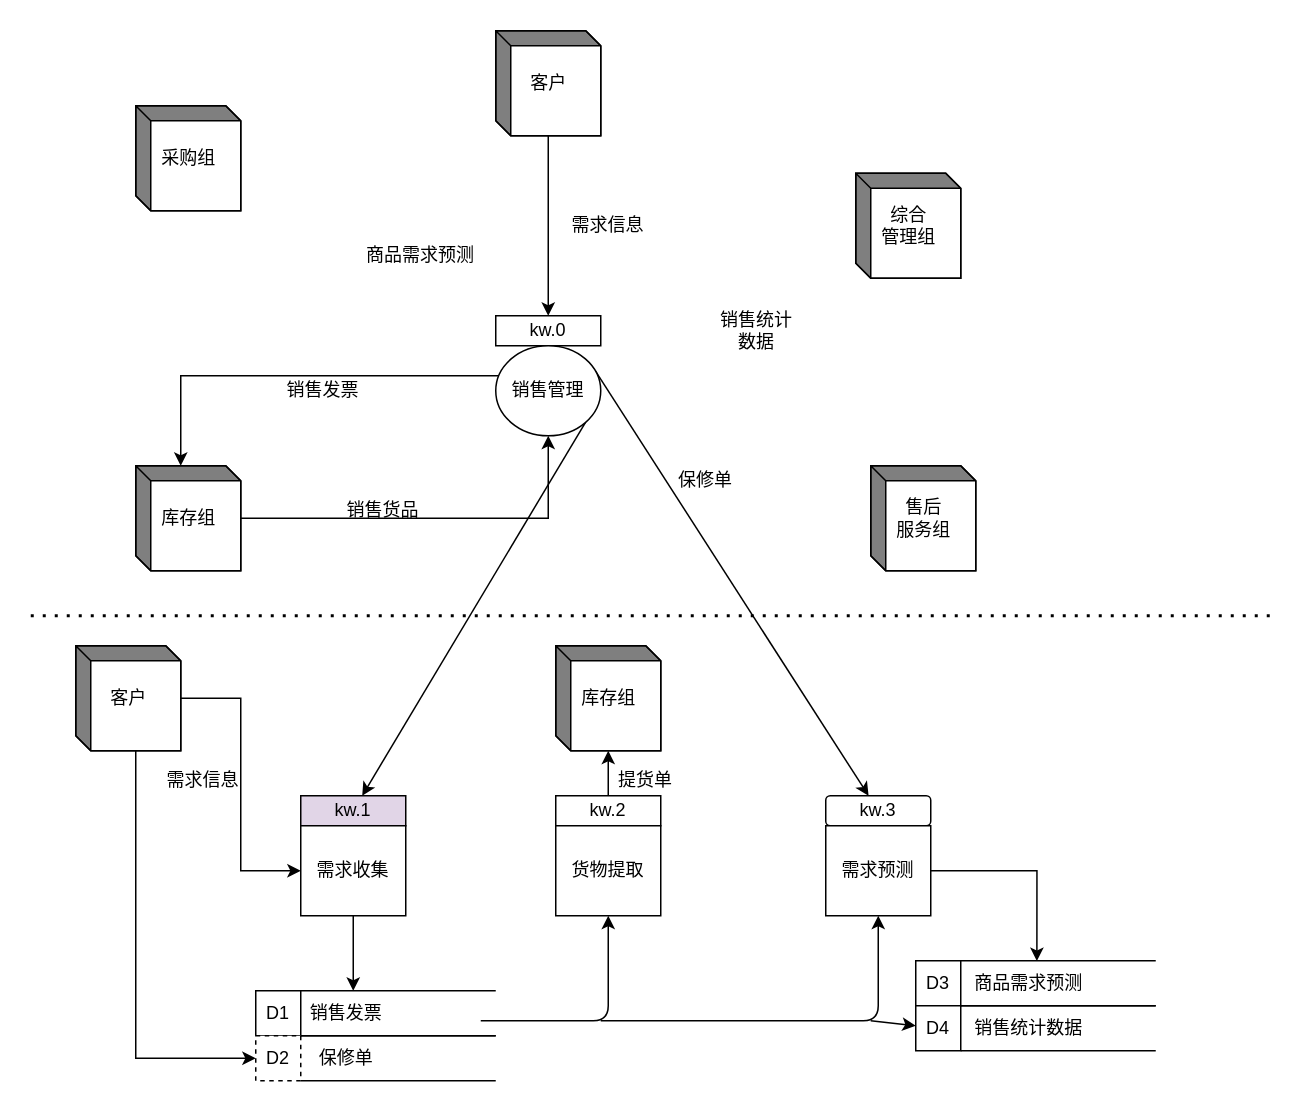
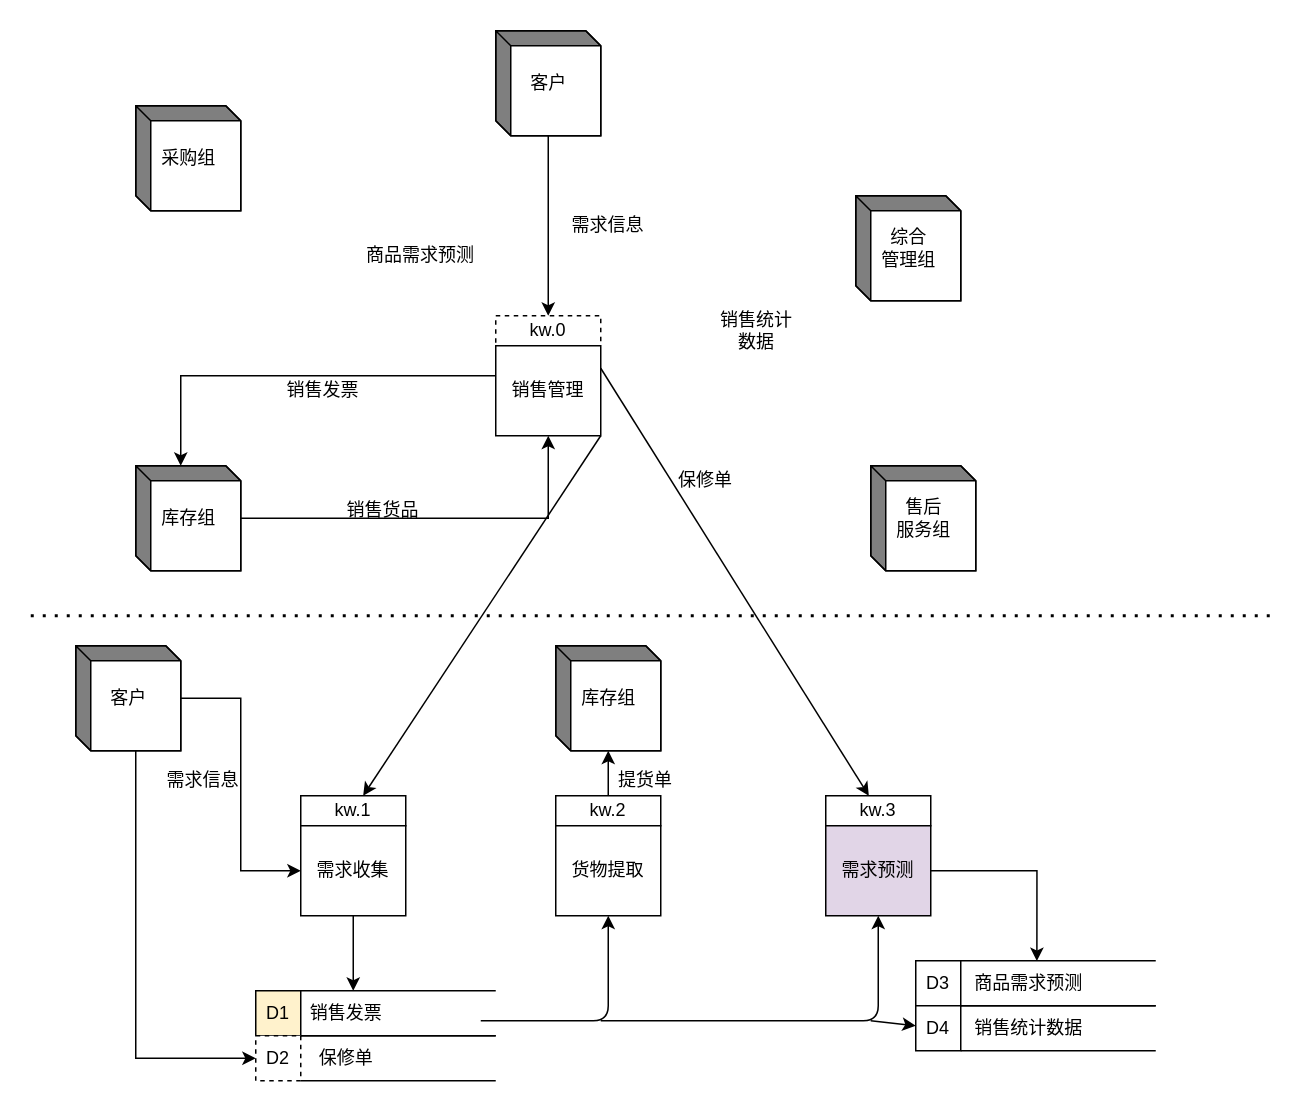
node "综合 管理组": moved (908, 226) -> (908, 248)
node "kw.0": style solid -> dashed
node "销售管理": shape ellipse -> rectangle
node "kw.1": fillcolor #e1d5e7 -> #ffffff
node "kw.3": shape rounded rectangle -> rectangle
node "需求预测": fillcolor #ffffff -> #e1d5e7
node "D1": fillcolor #ffffff -> #fff2cc
